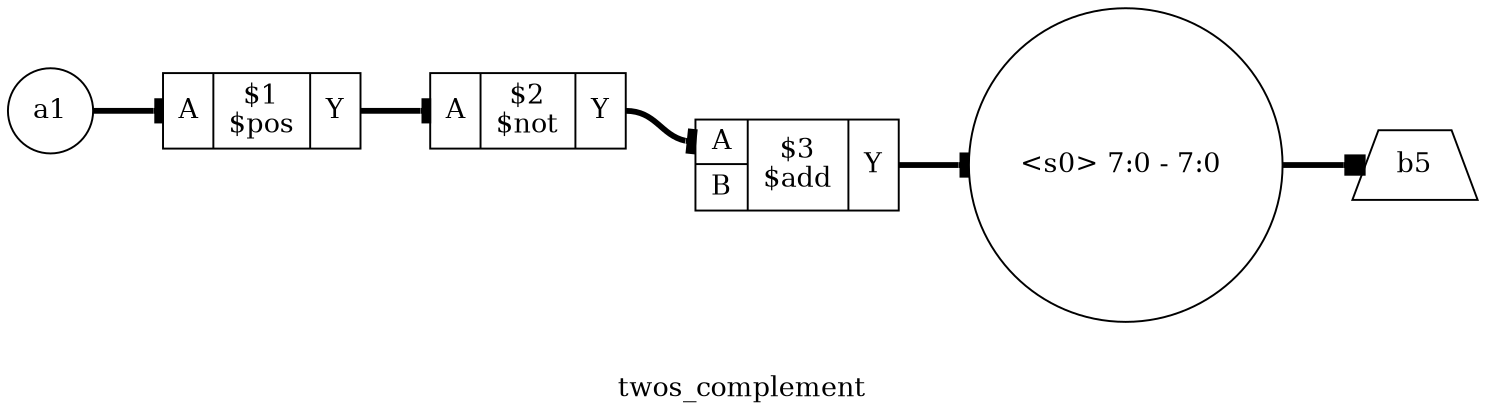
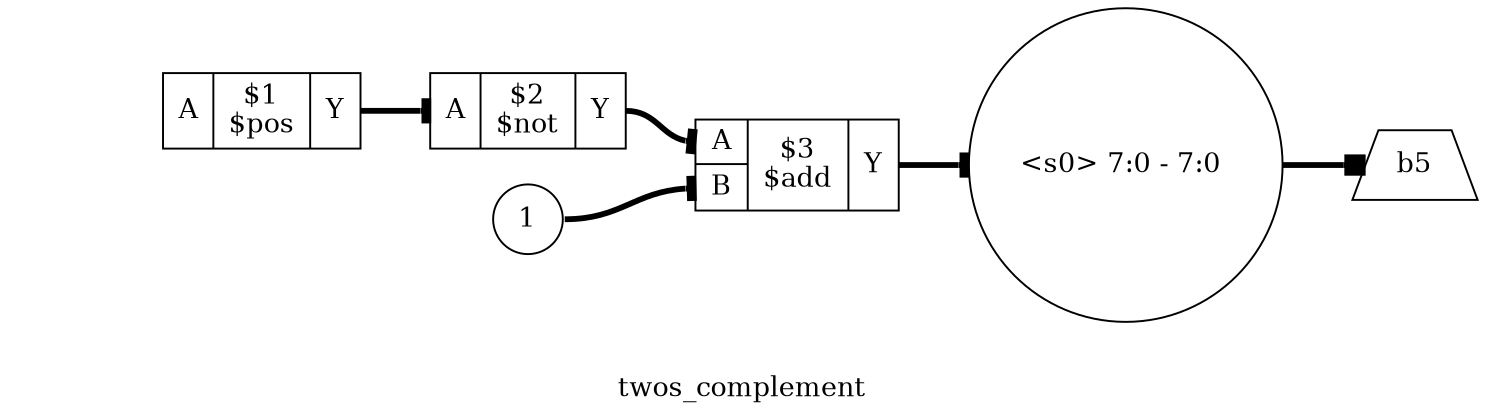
node "a1": removed
node "1": added
